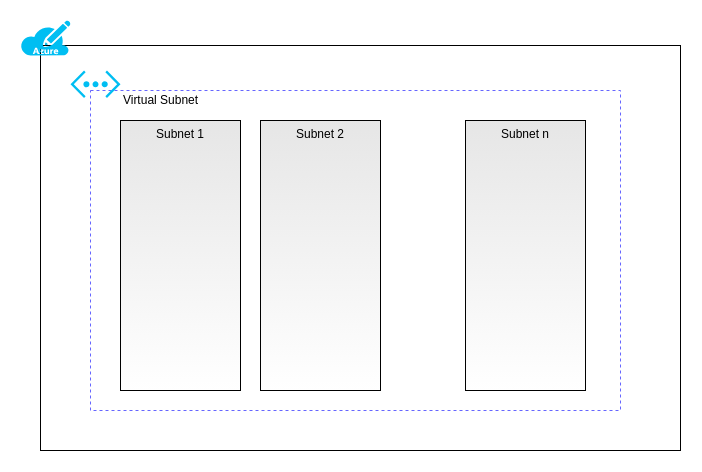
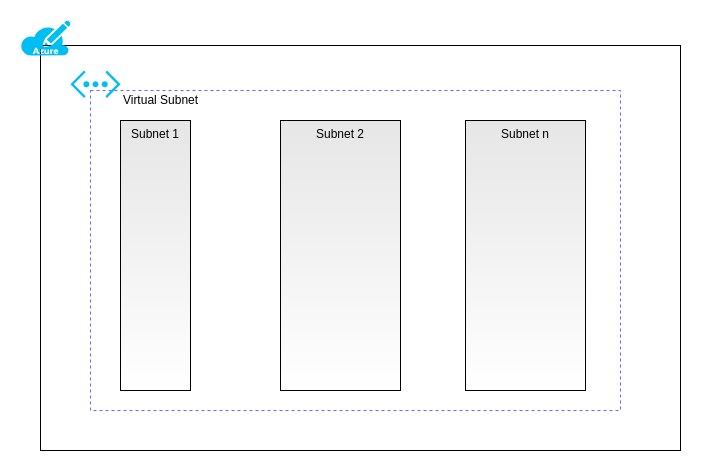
node "Subnet 1": size 120x270 -> 70x270
node "Subnet 2": moved (321, 256) -> (341, 256)
